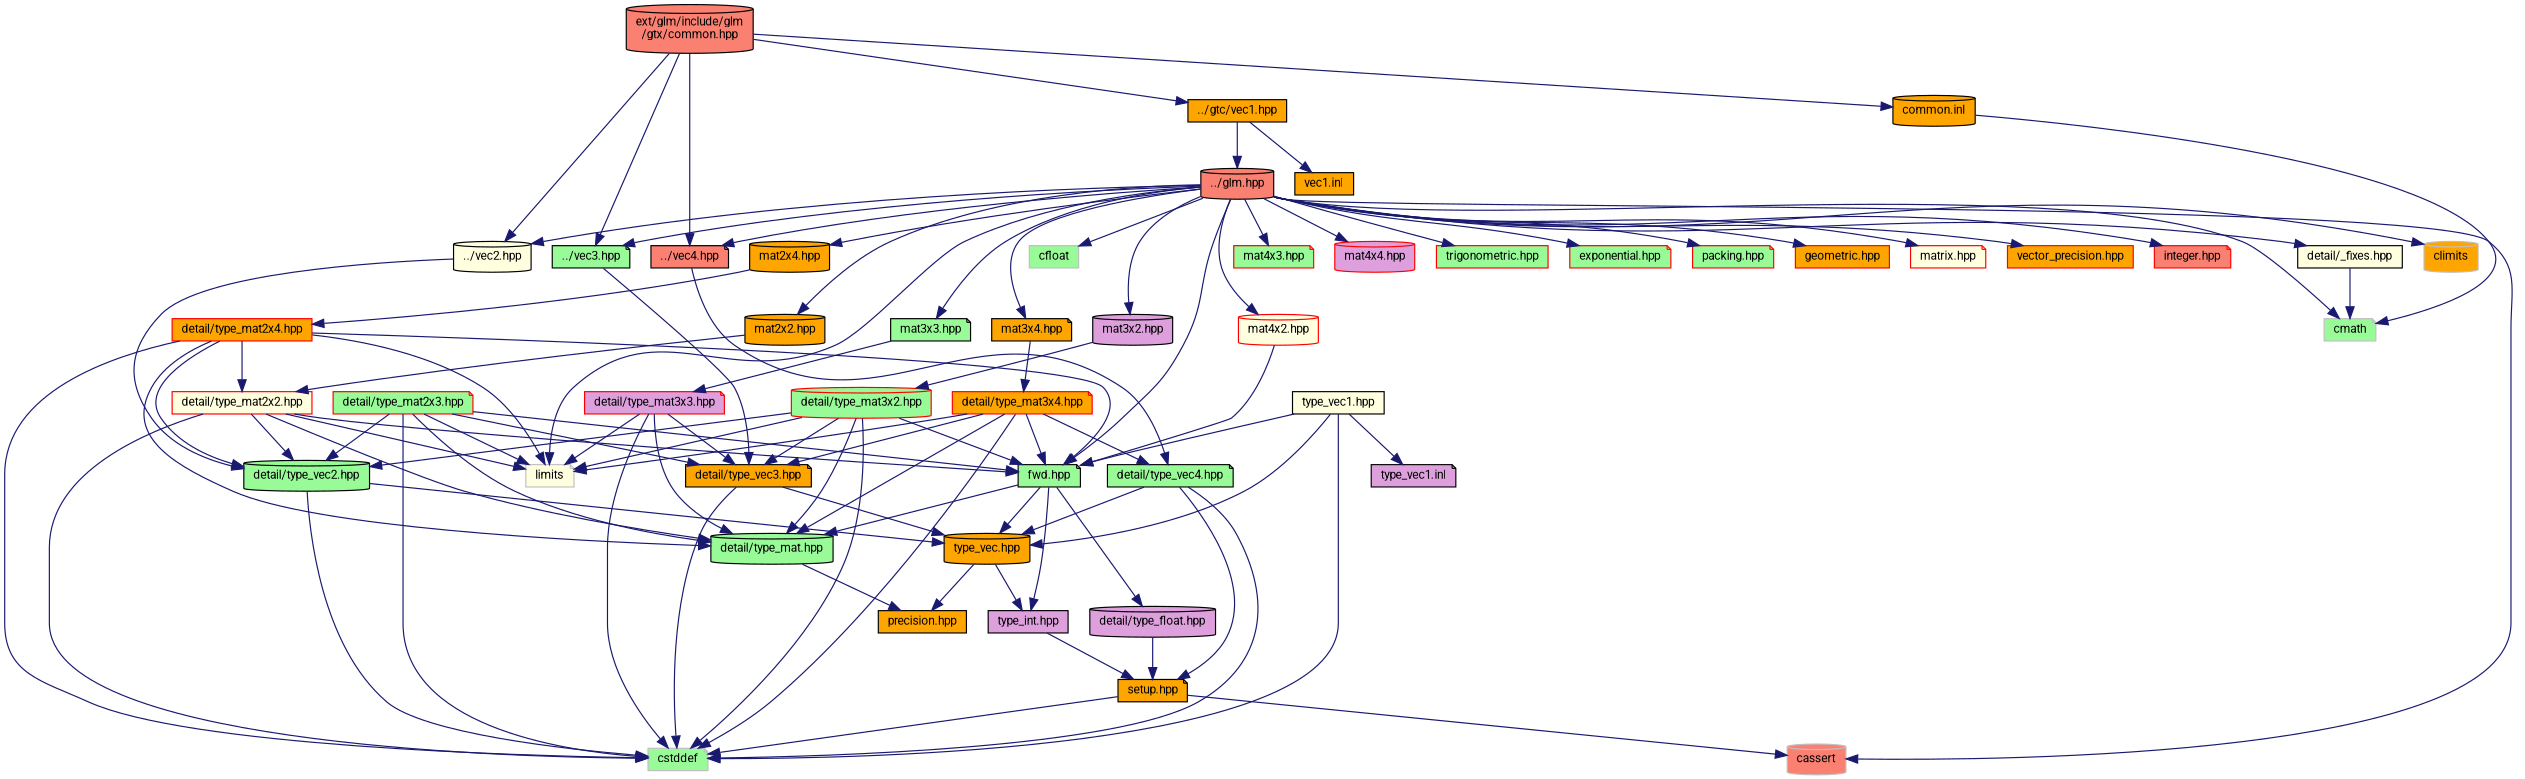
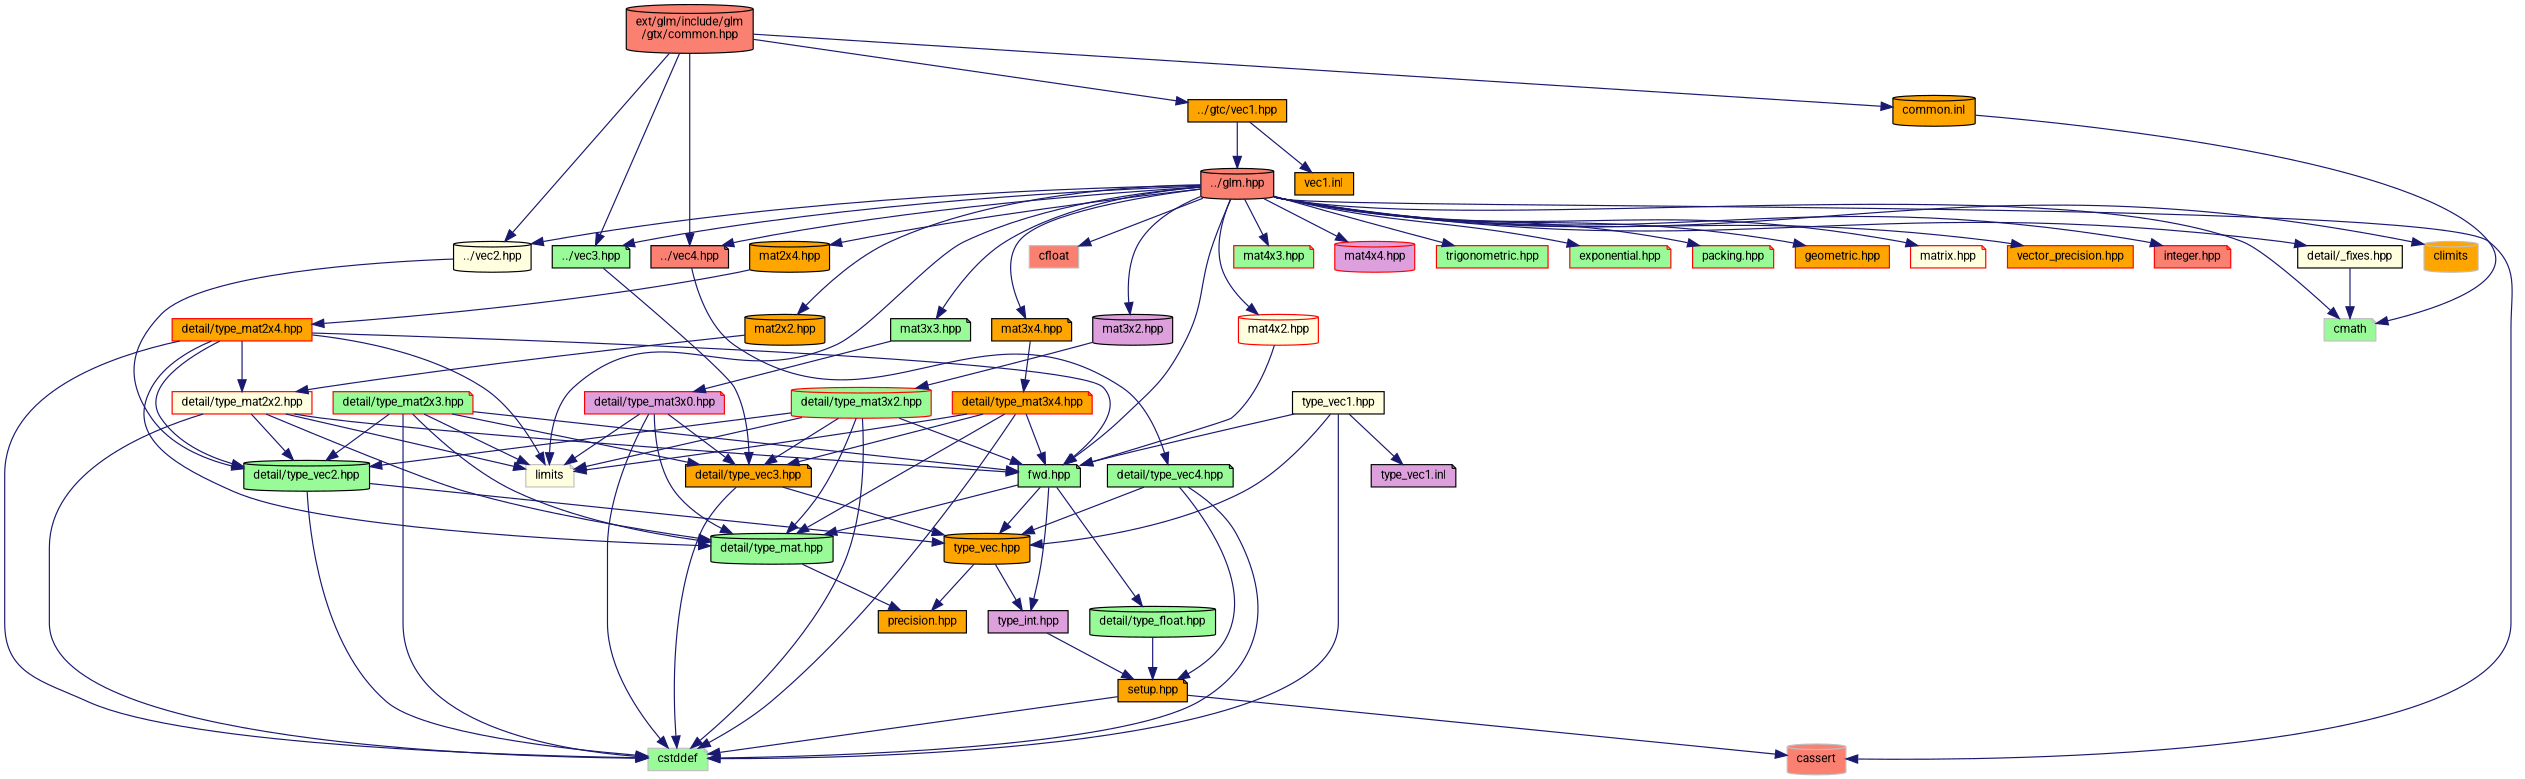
node "cfloat": fillcolor palegreen -> salmon
node "detail/type_mat3x3.hpp": label "detail/type_mat3x3.hpp" -> "detail/type_mat3x0.hpp"
edge "detail/type_mat3x4.hpp" -> "detail/type_vec4.hpp": removed
node "detail/type_float.hpp": fillcolor plum -> palegreen
